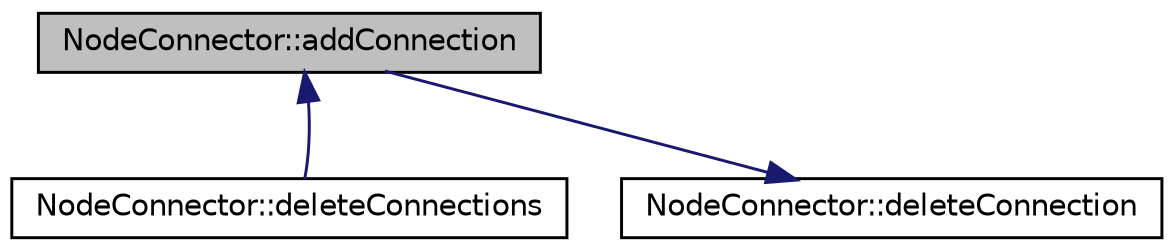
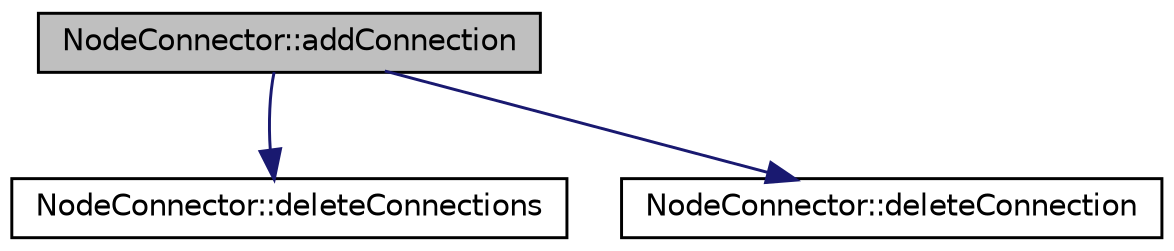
edge "NodeConnector::deleteConnections" -> "NodeConnector::addConnection": reversed
